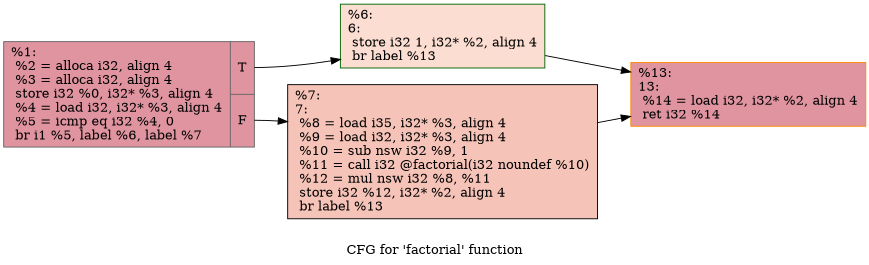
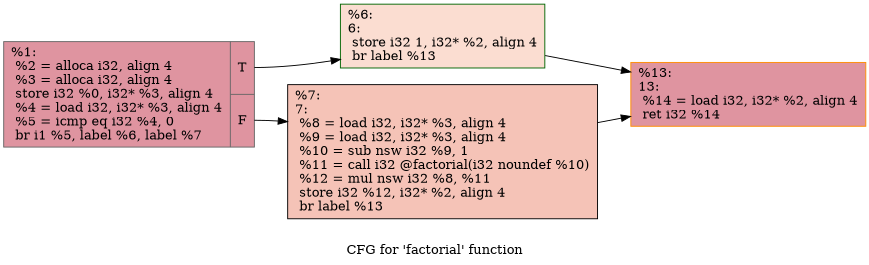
node "%7:": text "%8 = load i35, i32* %3, align 4" -> "%8 = load i32, i32* %3, align 4"
